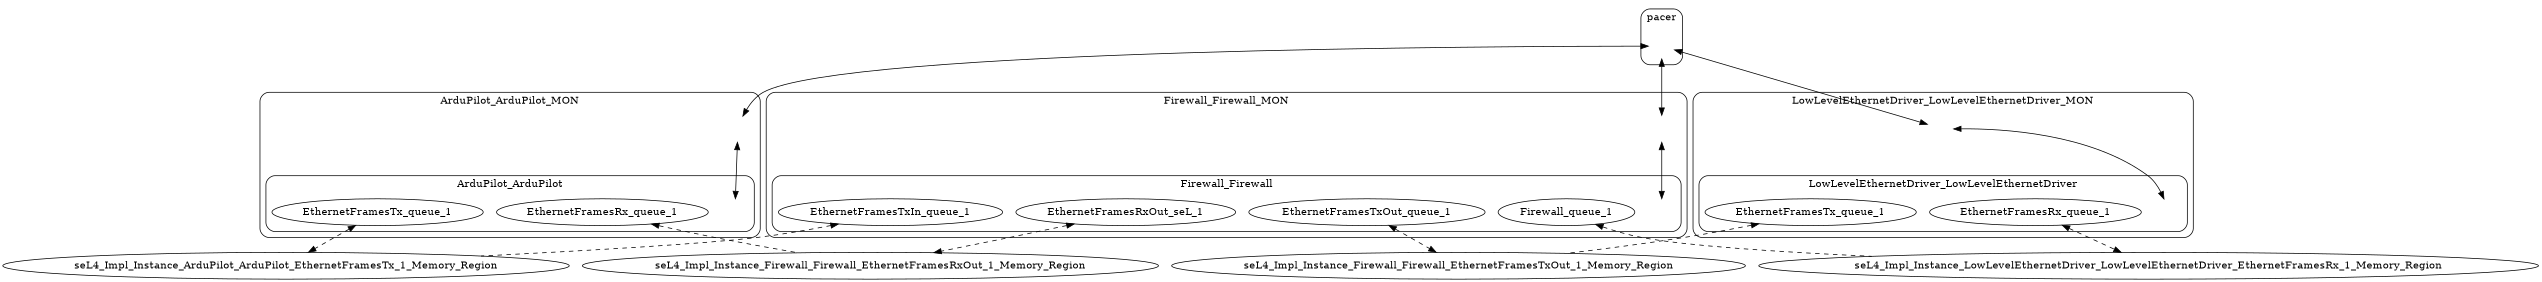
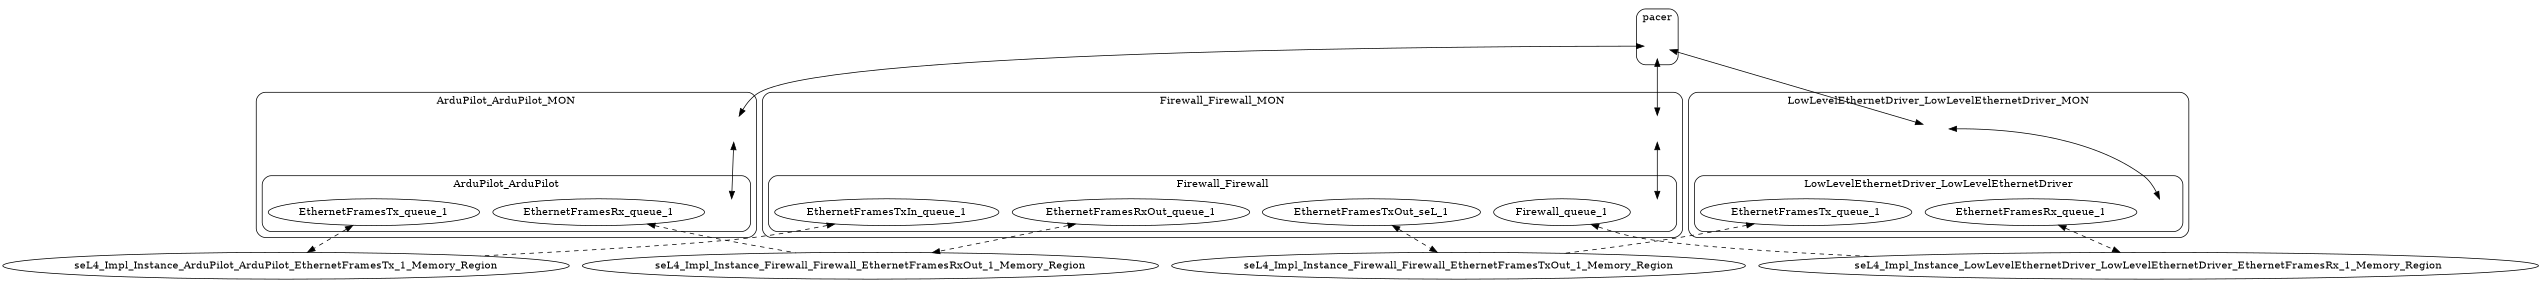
node "EthernetFramesRxOut_seL_1": label "EthernetFramesRxOut_seL_1" -> "EthernetFramesRxOut_queue_1"
node "EthernetFramesTxOut_queue_1": label "EthernetFramesTxOut_queue_1" -> "EthernetFramesTxOut_seL_1"
